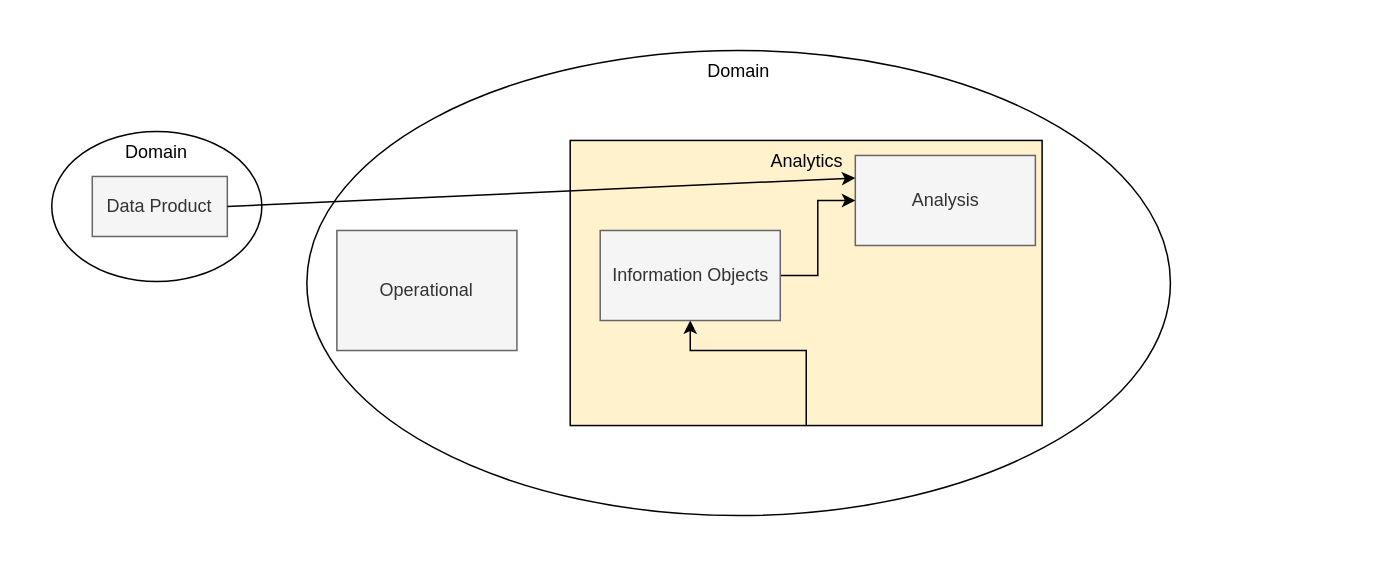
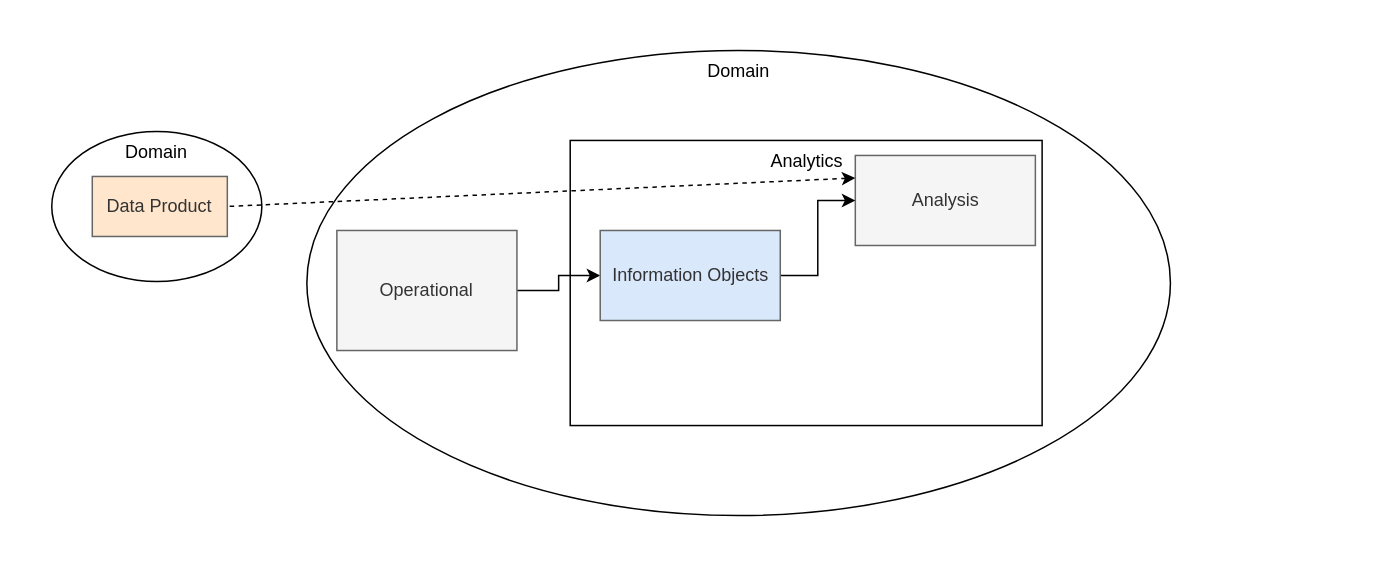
edge "Data Product" -> "Analysis": style solid -> dashed
node "Data Product": fillcolor #f5f5f5 -> #ffe6cc
node "Information Objects": fillcolor #f5f5f5 -> #dae8fc
node "Analytics": fillcolor #fff2cc -> #ffffff
edge "Analytics" -> "Information Objects": now "Operational" -> "Information Objects"
